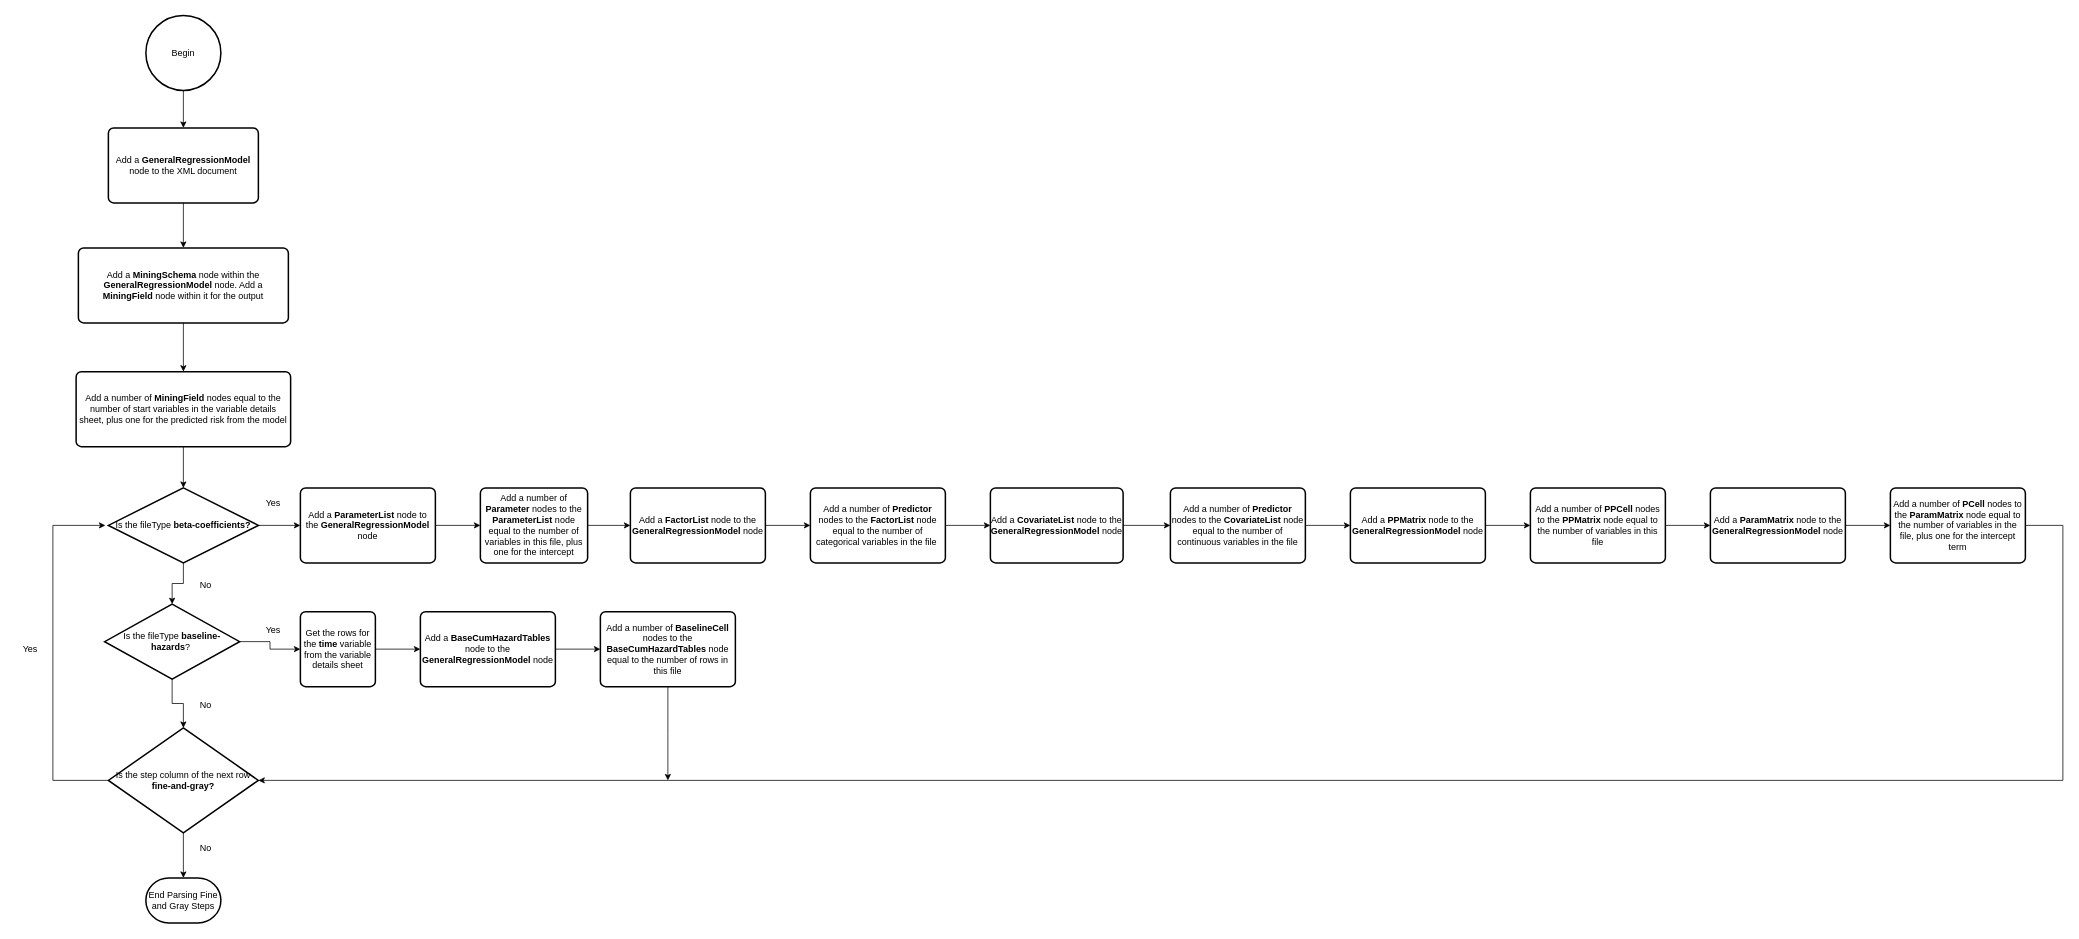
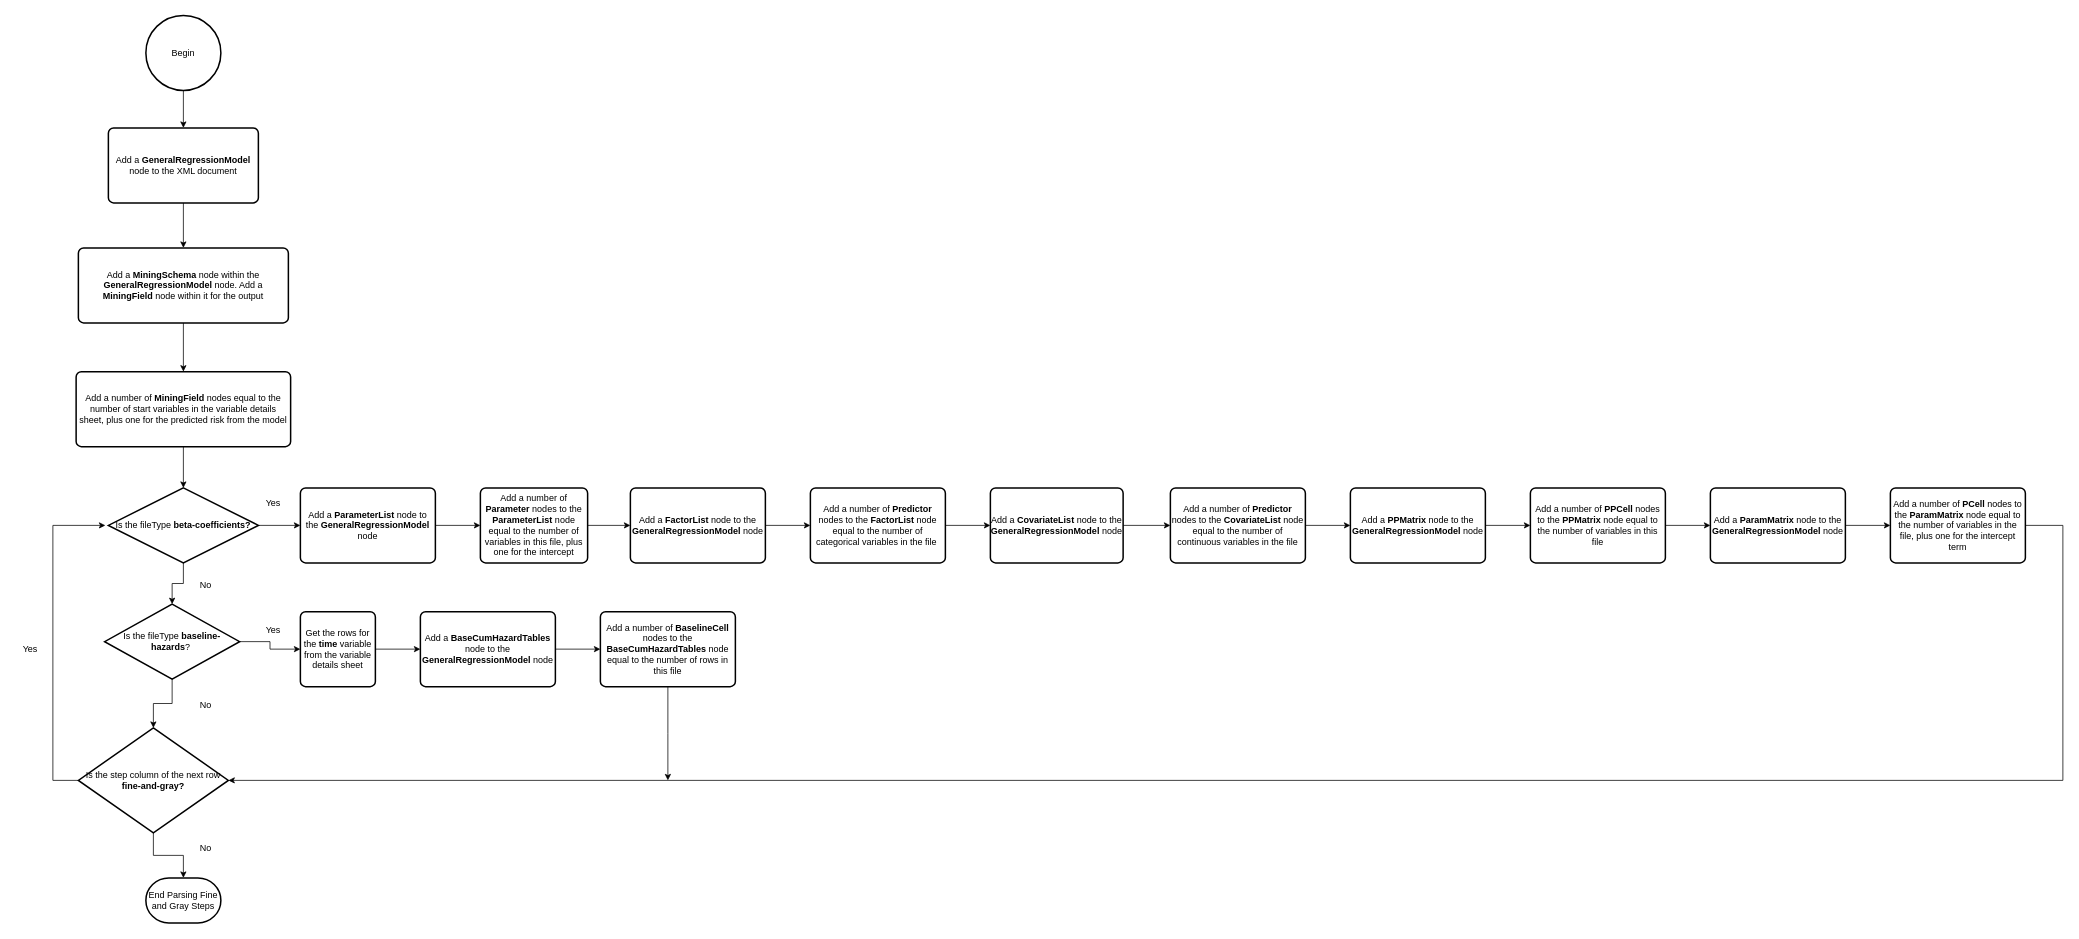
node "Is the step column of the next row fine-and-gray?": moved (183, 780) -> (153, 780)
